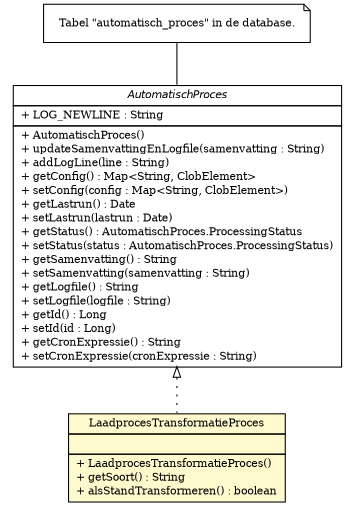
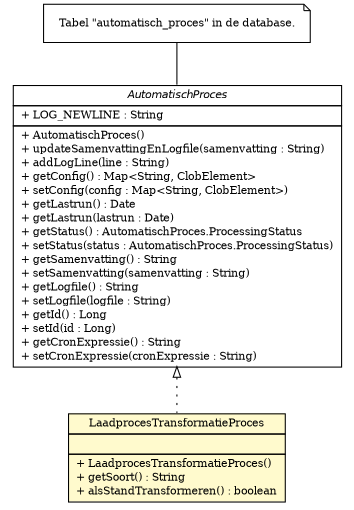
node "AutomatischProces": text "+ setLastrun(lastrun : Date)" -> "+ getLastrun(lastrun : Date)"
